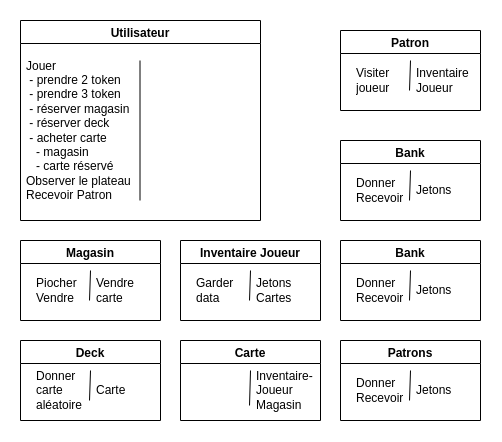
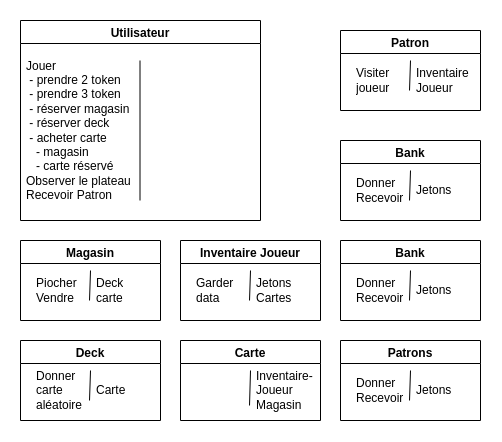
node "Vendre carte": label "Vendre carte" -> "Deck carte"
